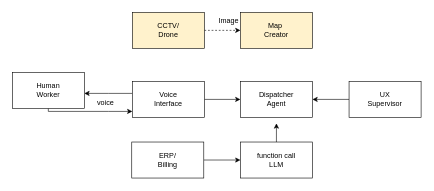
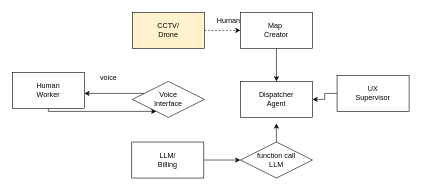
node "Image": label "Image" -> "Human"
node "Map Creator": fillcolor #fff2cc -> #ffffff
edge "Map Creator" -> "Dispatcher Agent": added
node "Voice Interface": shape rectangle -> diamond
edge "Voice Interface" -> "Dispatcher Agent": removed
node "UX Supervisor": moved (385, 99) -> (373, 93)
node "voice": moved (105, 102) -> (108, 78)
node "ERP/ Billing": label "ERP/ Billing" -> "LLM/ Billing"
node "function call LLM": shape rectangle -> diamond
